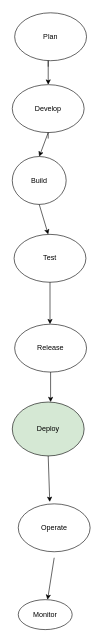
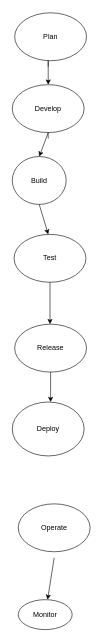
node "Deploy": fillcolor #d5e8d4 -> #ffffff
edge "Deploy" -> "Operate": removed
